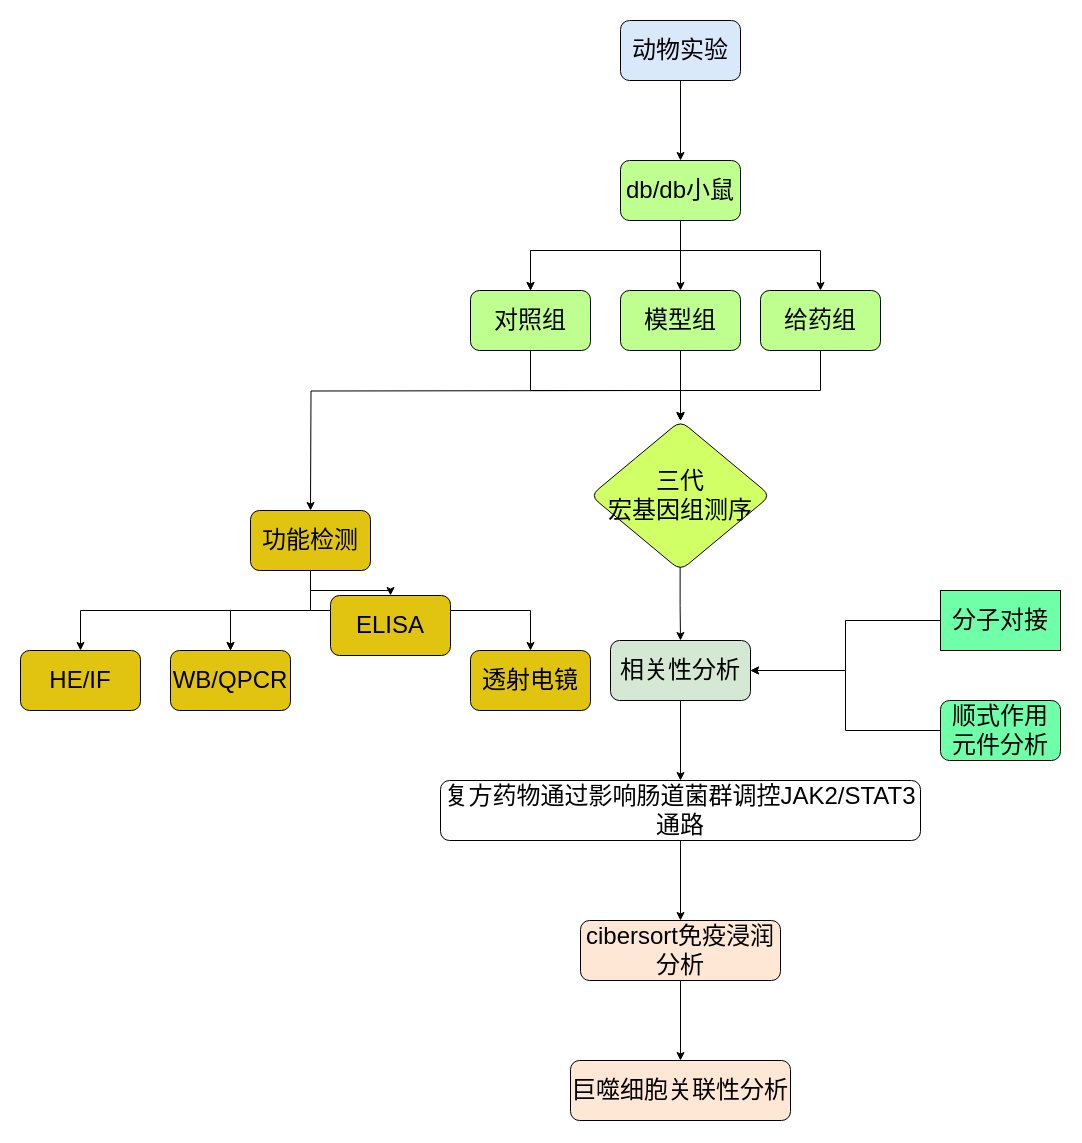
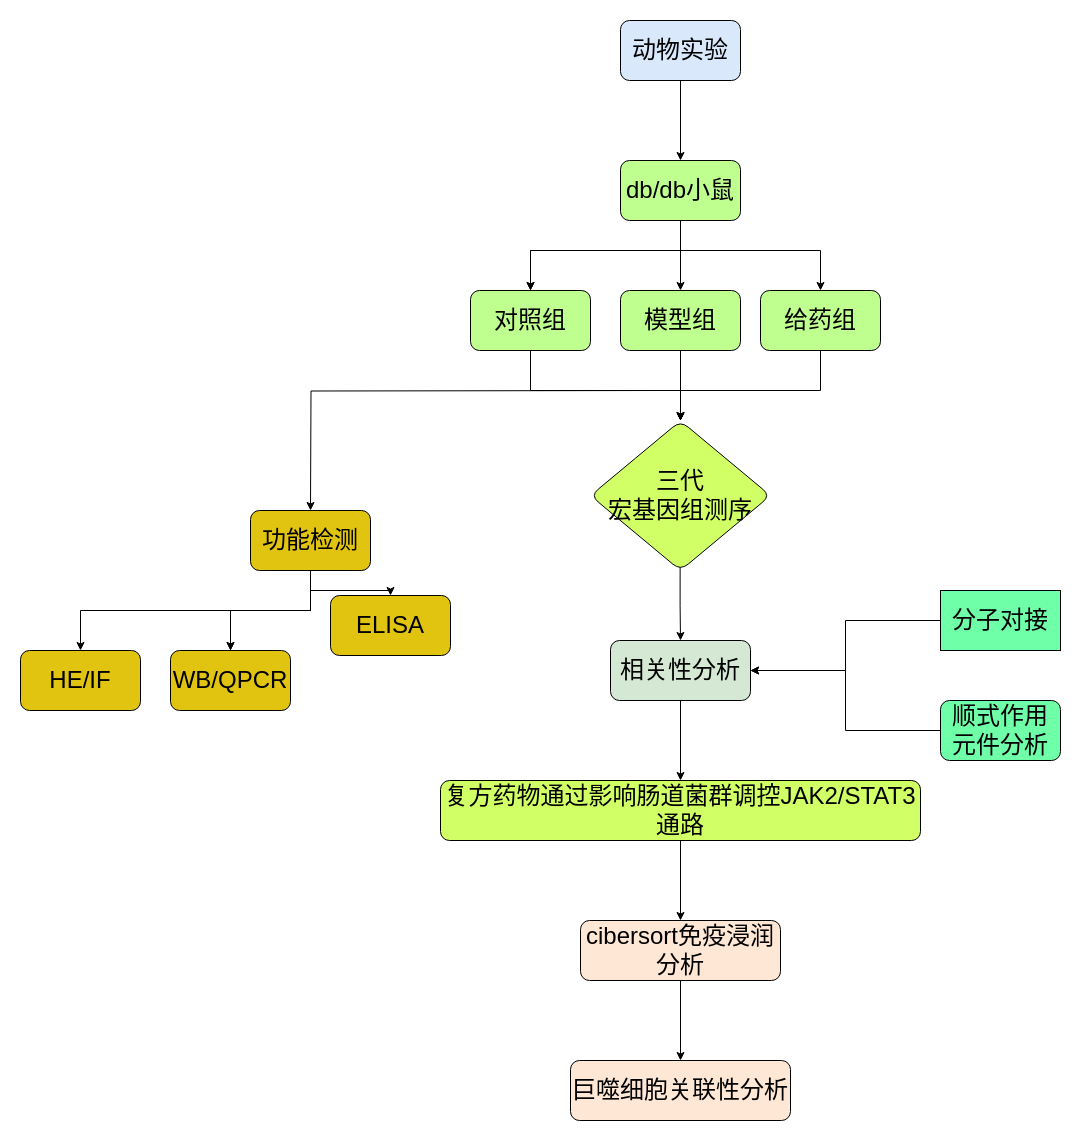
edge "功能检测" -> "透射电镜": removed
node "透射电镜": removed
node "复方药物通过影响肠道菌群调控JAK2/STAT3通路": fillcolor #ffffff -> #d1ff66
